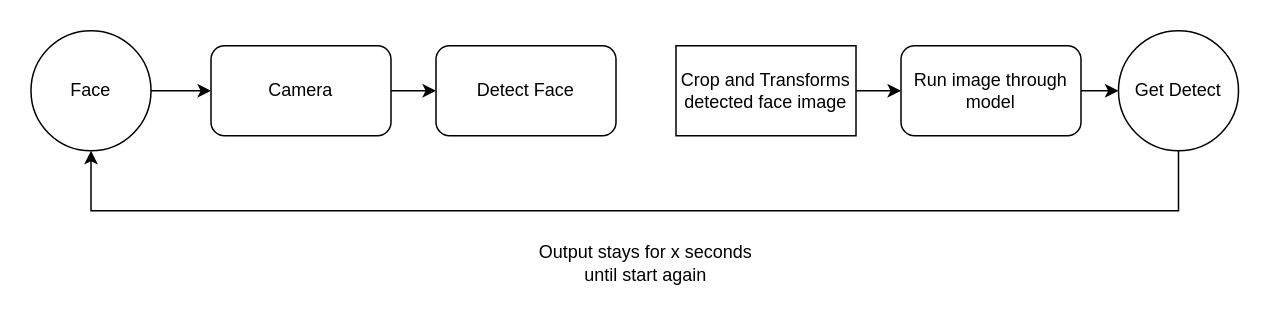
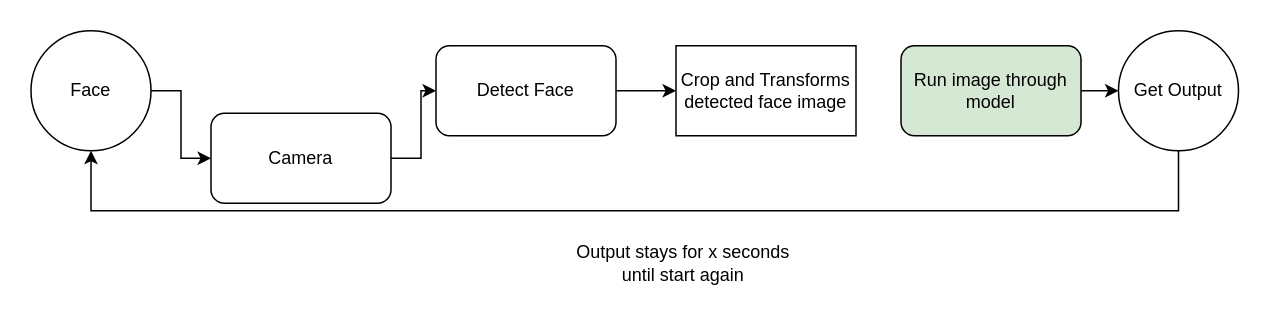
node "Camera": moved (301, 91) -> (301, 158)
edge "Detect Face" -> "Crop and Transforms detected face image": added
edge "Crop and Transforms detected face image" -> "Run image through model": removed
node "Run image through model": fillcolor #ffffff -> #d5e8d4
node "Get Detect": label "Get Detect" -> "Get Output"
node "Output stays for x seconds until start again": moved (646, 263) -> (683, 263)
